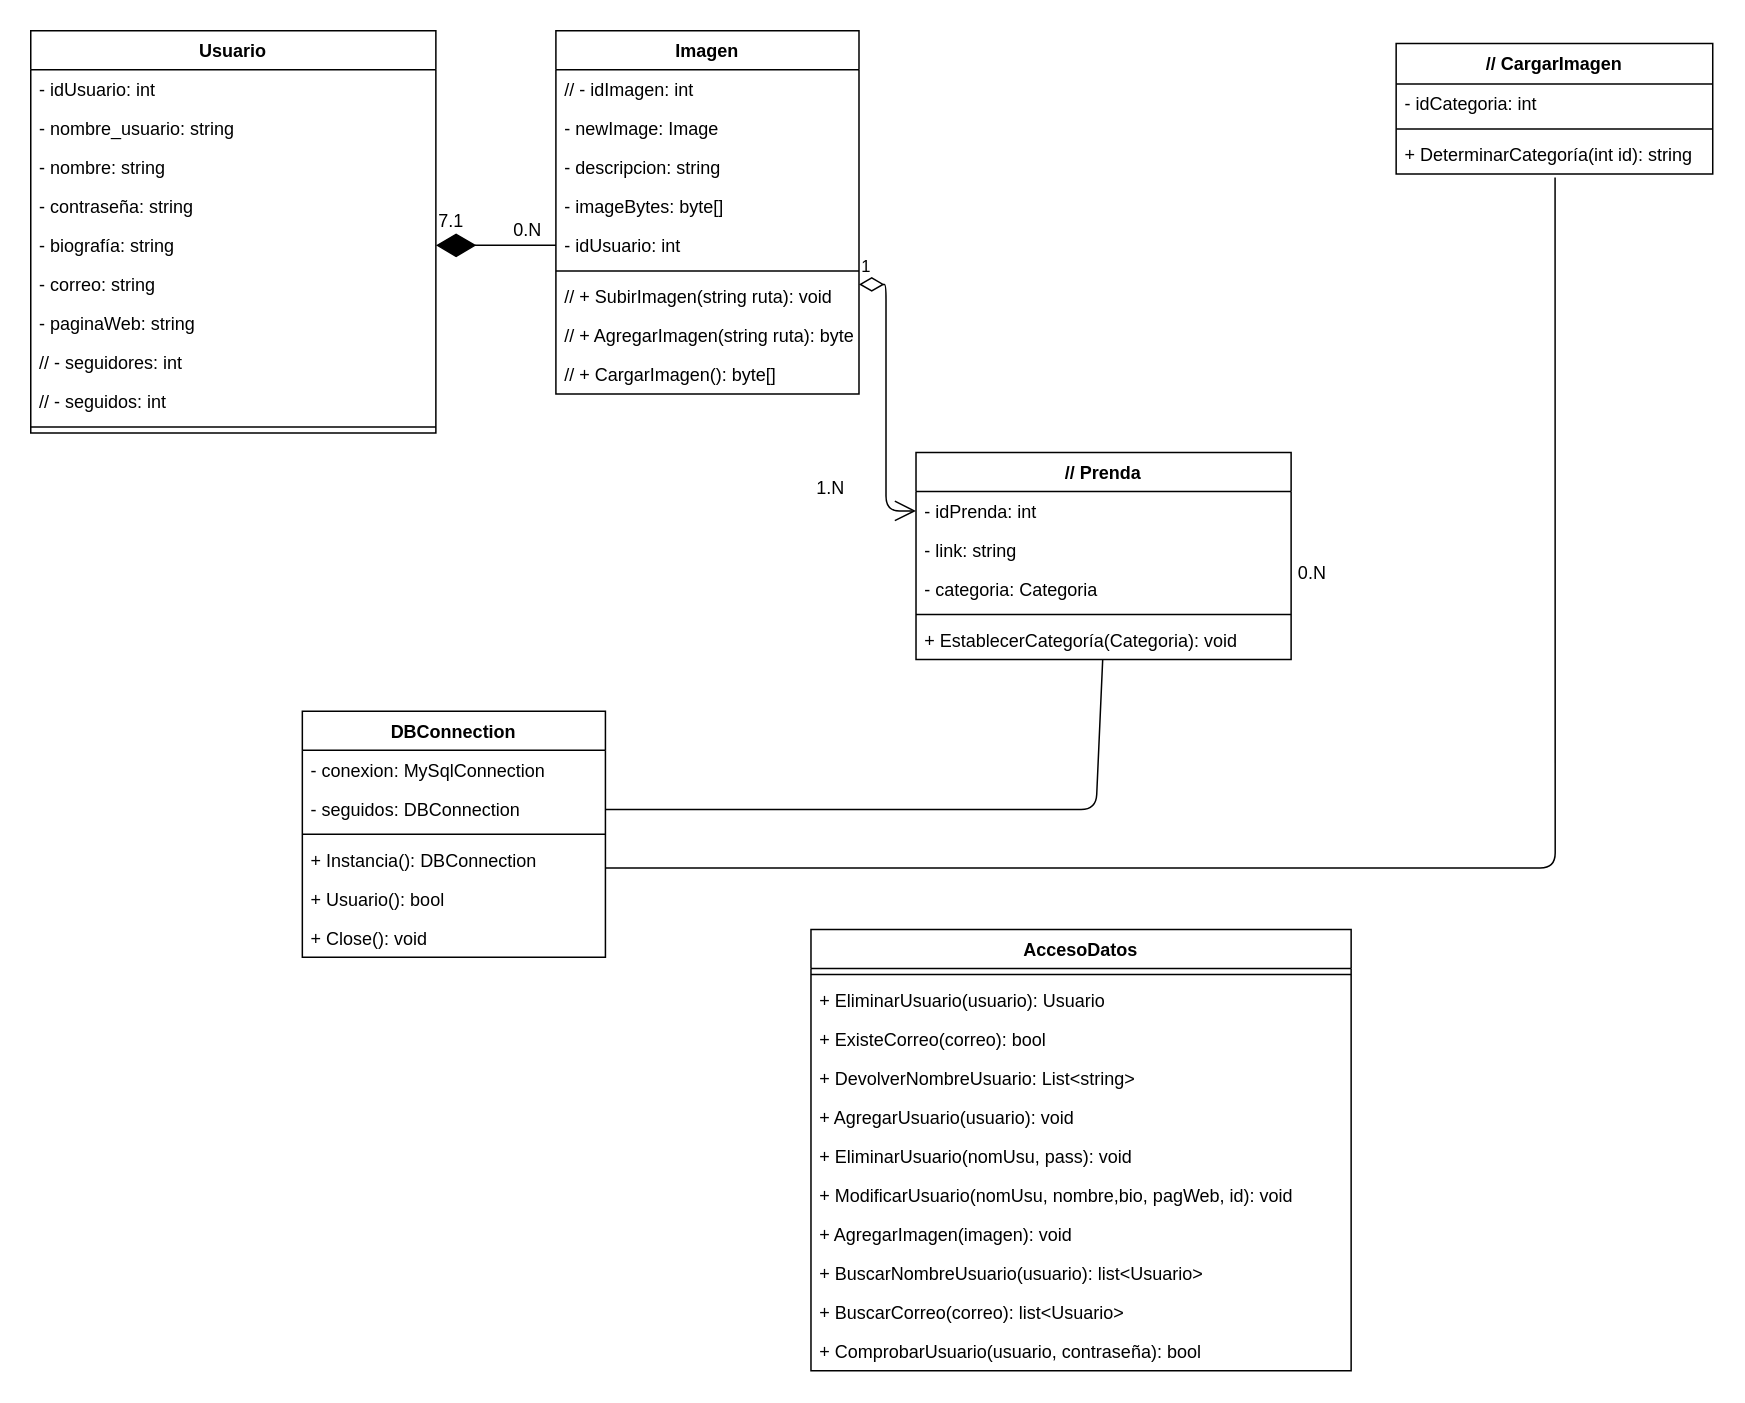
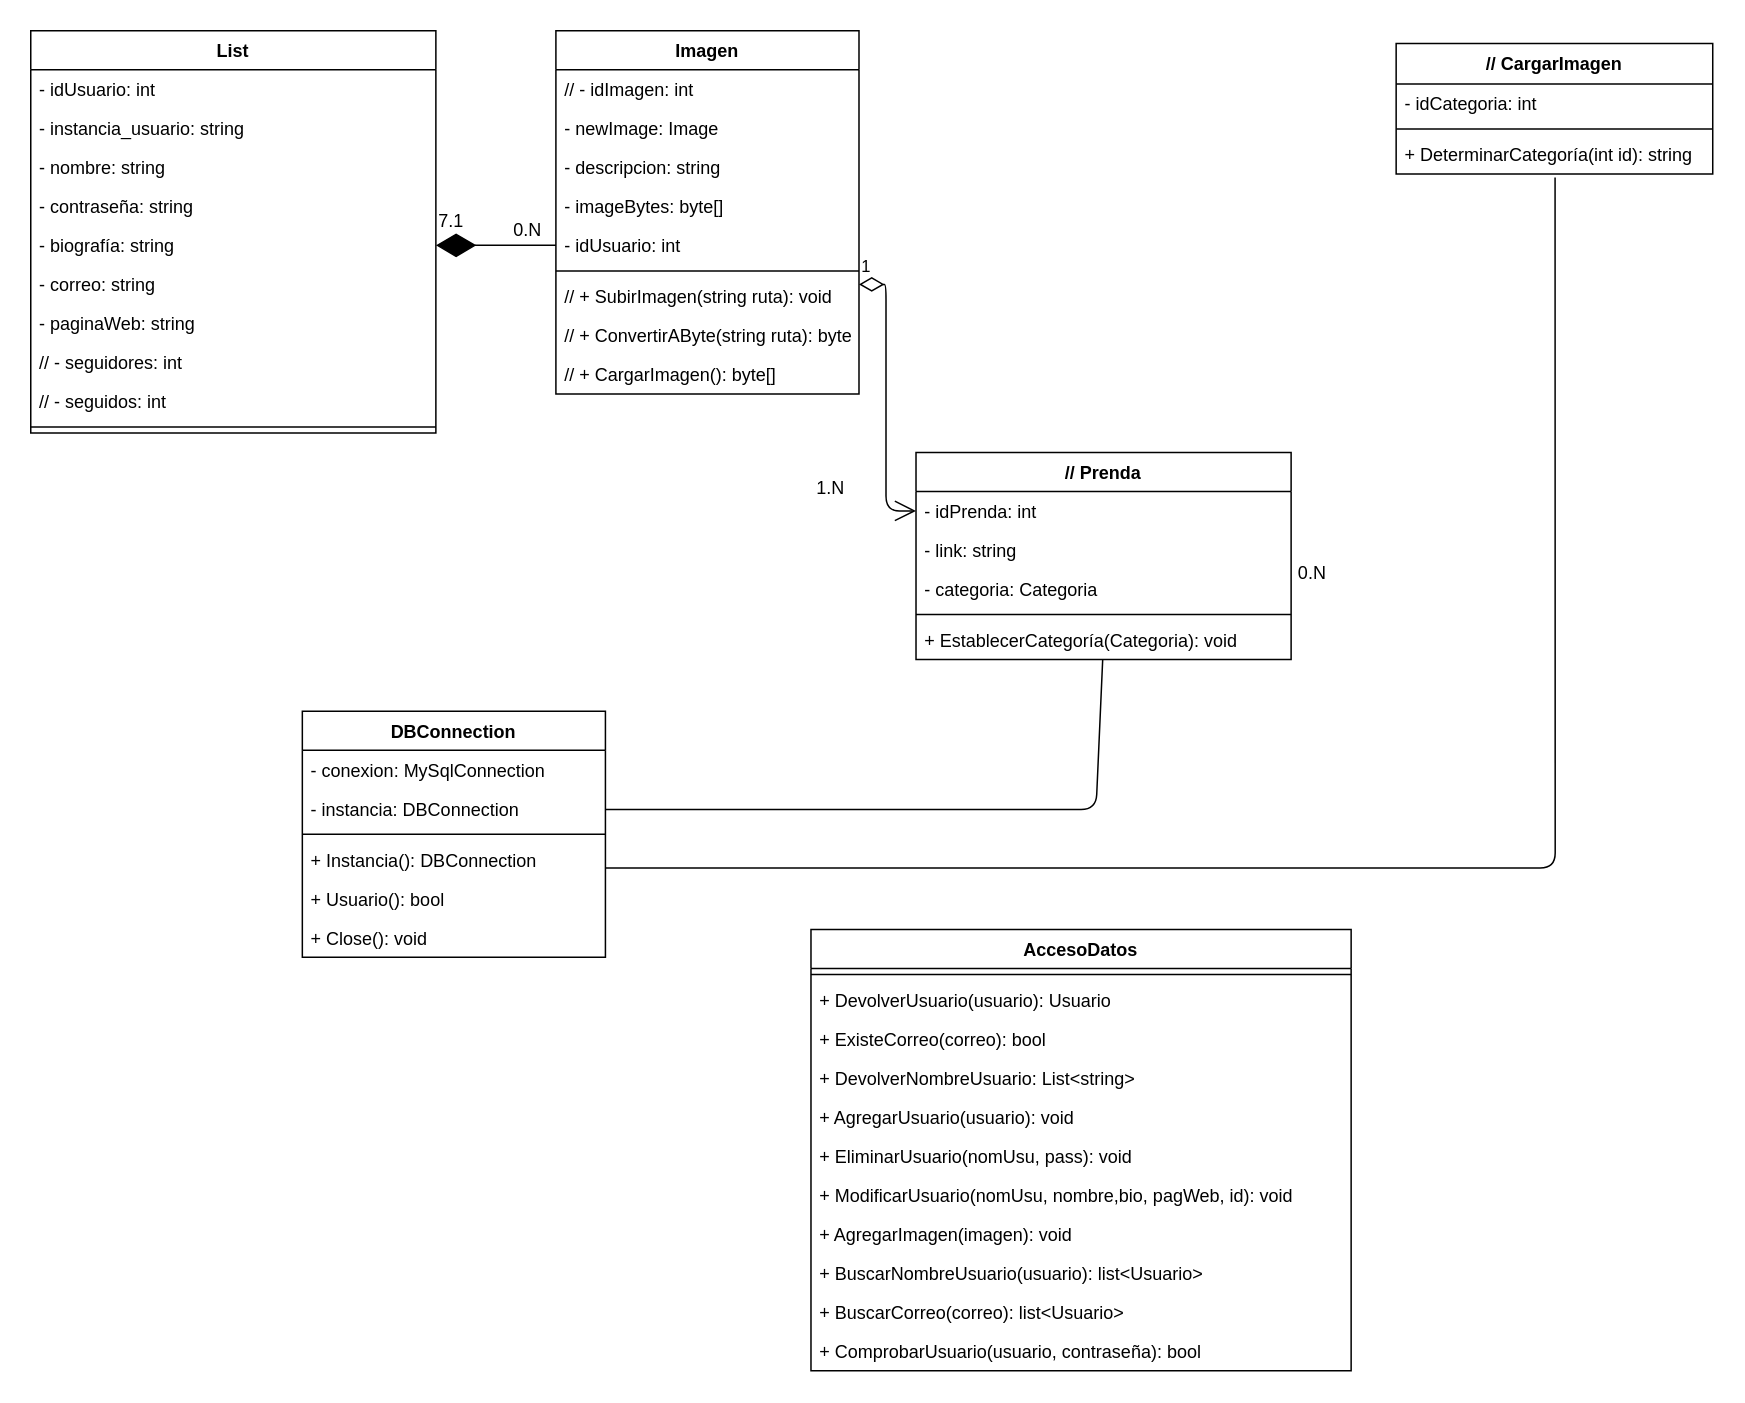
node "Usuario": label "Usuario" -> "List"
node "- nombre_usuario: string": label "- nombre_usuario: string" -> "- instancia_usuario: string"
node "// + AgregarImagen(string ruta): byte[]": label "// + AgregarImagen(string ruta): byte[]" -> "// + ConvertirAByte(string ruta): byte[]"
node "- seguidos: DBConnection": label "- seguidos: DBConnection" -> "- instancia: DBConnection"
node "+ EliminarUsuario(usuario): Usuario": label "+ EliminarUsuario(usuario): Usuario" -> "+ DevolverUsuario(usuario): Usuario"
